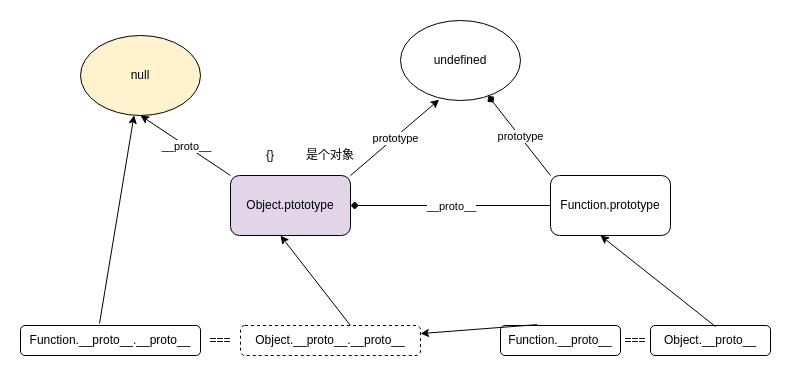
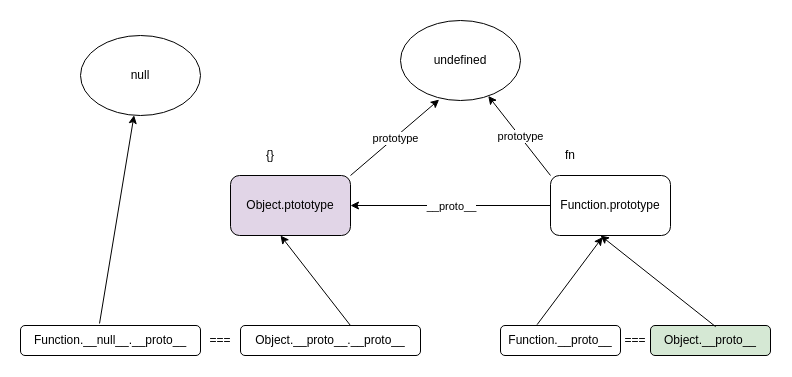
node "null": fillcolor #fff2cc -> #ffffff
edge "Function.prototype" -> "undefined": arrowhead diamond -> classic
edge "Object.ptototype" -> "null": removed, label "__proto__"
node "是个对象": removed
node "fn": added
edge "Function.prototype" -> "Object.ptototype": arrowhead diamond -> classic
edge "Function.__proto__" -> "Object.__proto__.__proto__": now "Function.__proto__" -> "Function.prototype"
node "Function.__proto__.__proto__": label "Function.__proto__.__proto__" -> "Function.__null__.__proto__"
node "Object.__proto__.__proto__": style dashed -> solid
node "Object.__proto__": fillcolor #ffffff -> #d5e8d4
